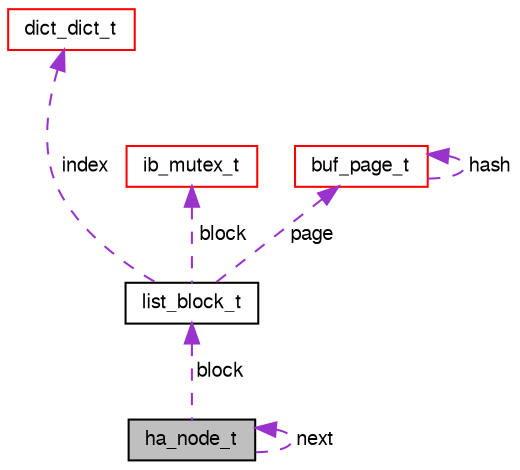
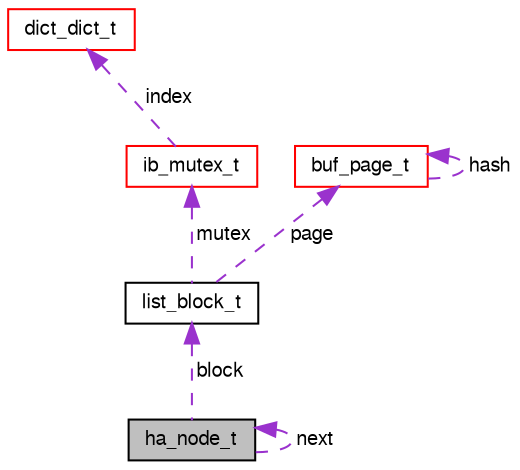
edge "list_block_t" -> "dict_dict_t": now "ib_mutex_t" -> "dict_dict_t"
edge "list_block_t" -> "ib_mutex_t": label " block" -> " mutex"
